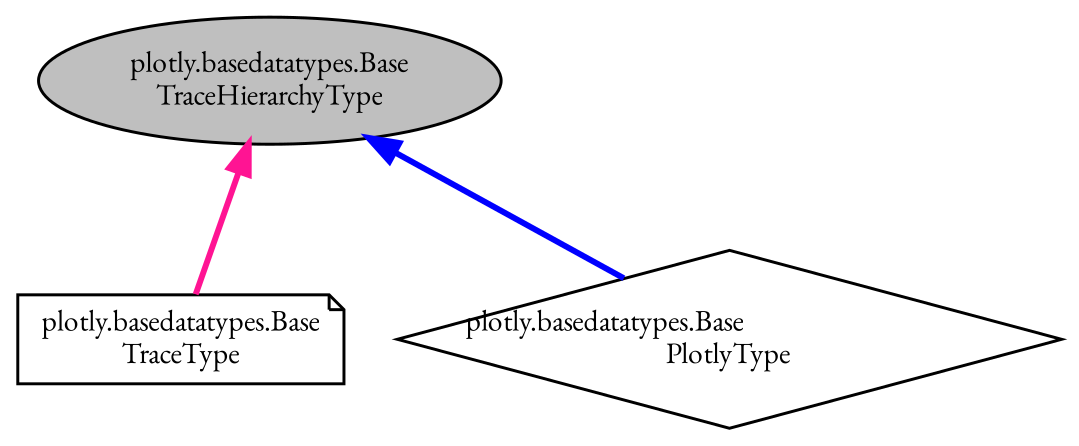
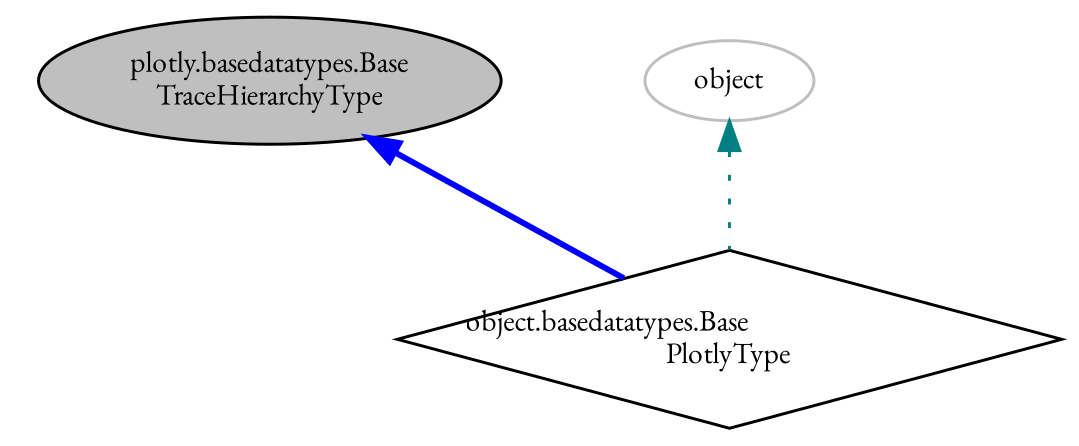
node "object": added
node "plotly.basedatatypes.Base TraceType": removed
node "plotly.basedatatypes.Base PlotlyType": label "plotly.basedatatypes.Base PlotlyType" -> "object.basedatatypes.Base PlotlyType"
